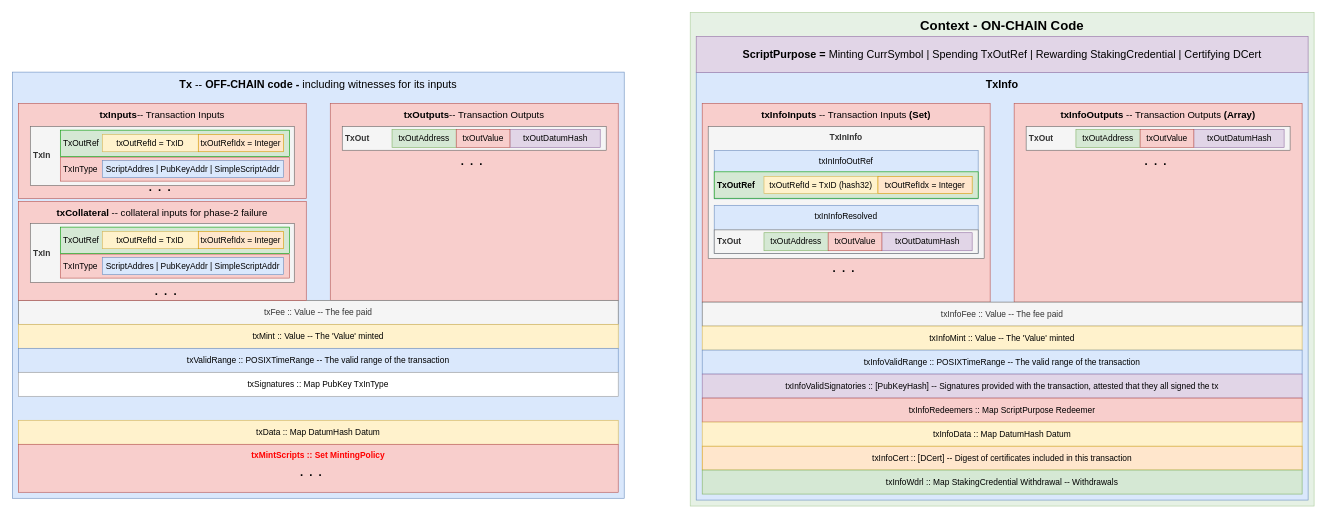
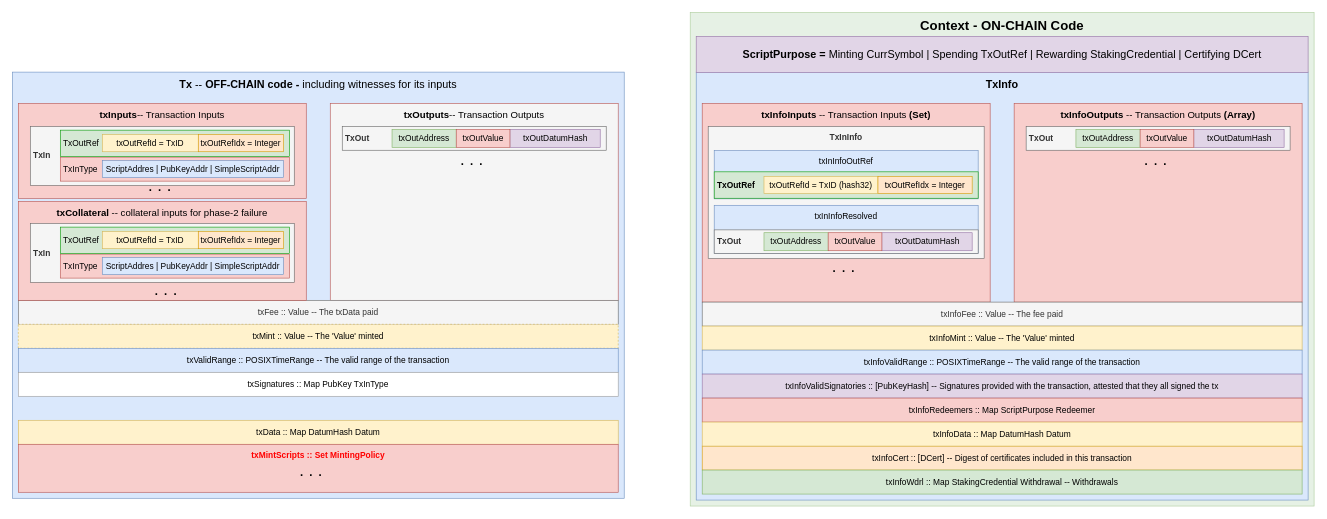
node "txOutputs-- Transaction Outputs": fillcolor #f8cecc -> #f5f5f5
node "txFee :: Value -- The fee paid": label "txFee :: Value -- The fee paid" -> "txFee :: Value -- The txData paid"
node "txMint :: Value -- The 'Value' minted": style solid -> dashed
